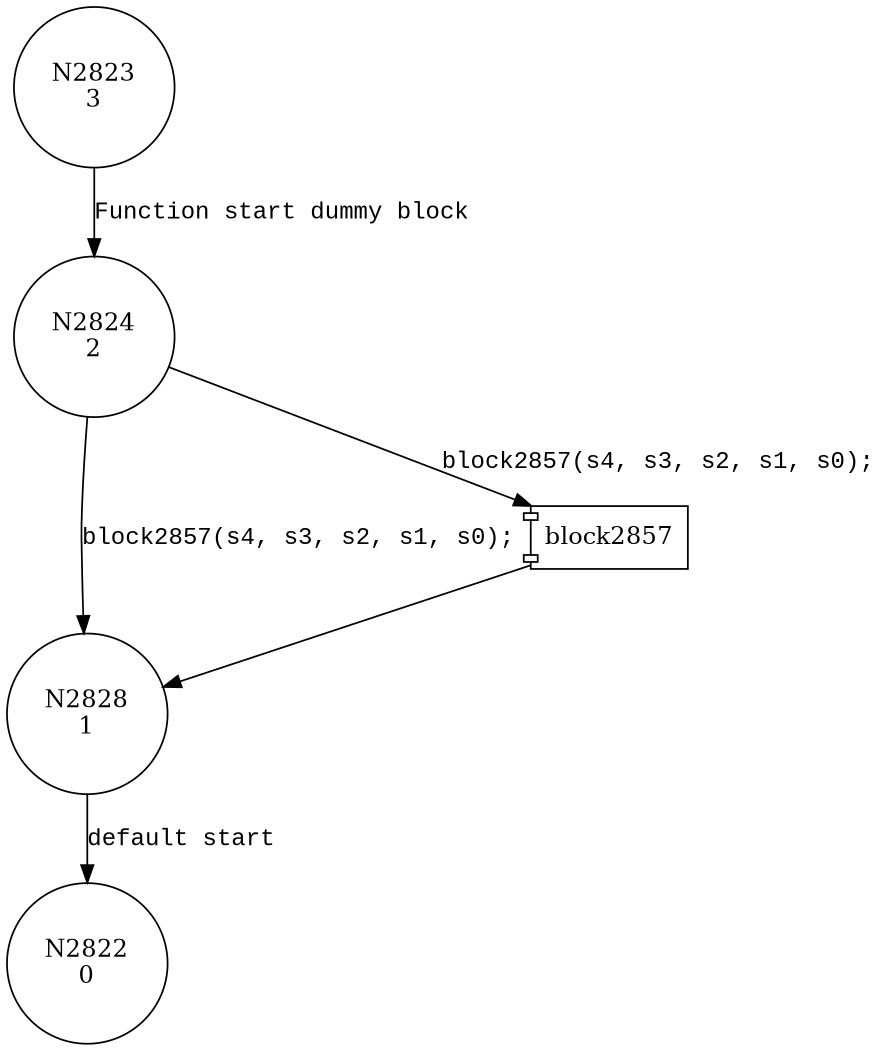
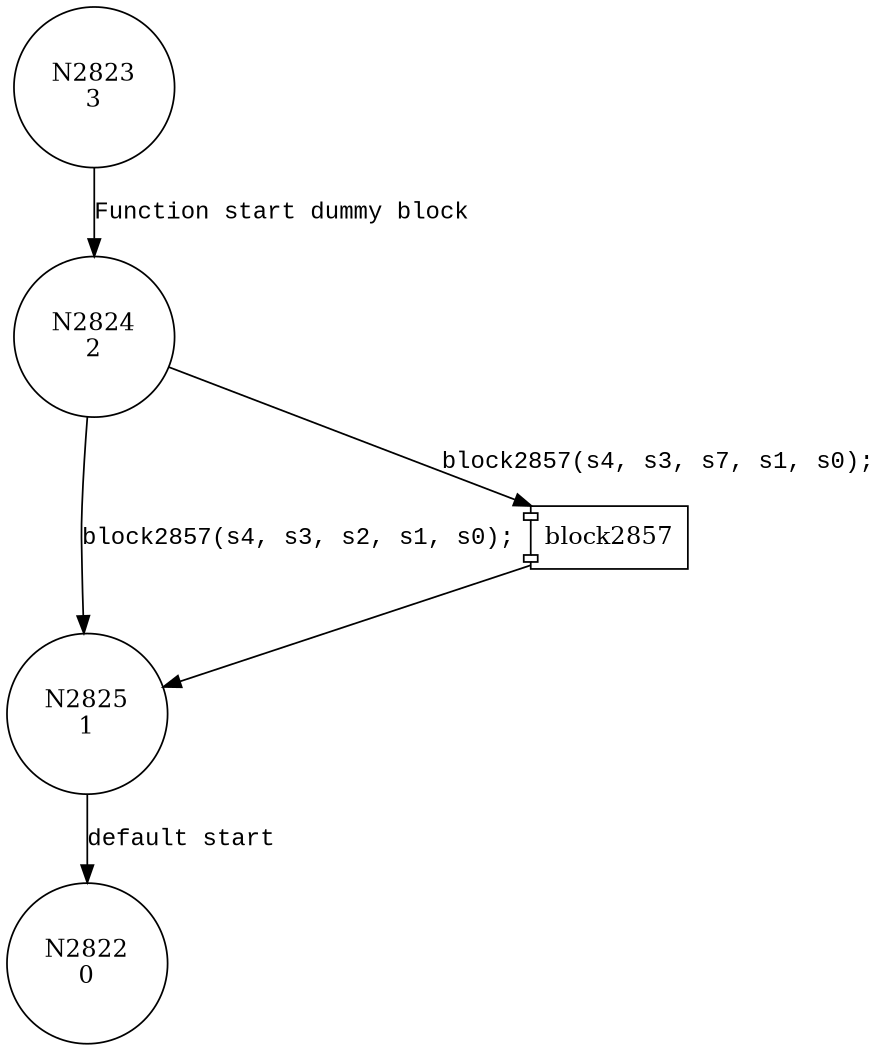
edge "N2824 2" -> "block2857": label "block2857(s4, s3, s2, s1, s0);" -> "block2857(s4, s3, s7, s1, s0);"
node "N2828 1": label "N2828 1" -> "N2825 1"
